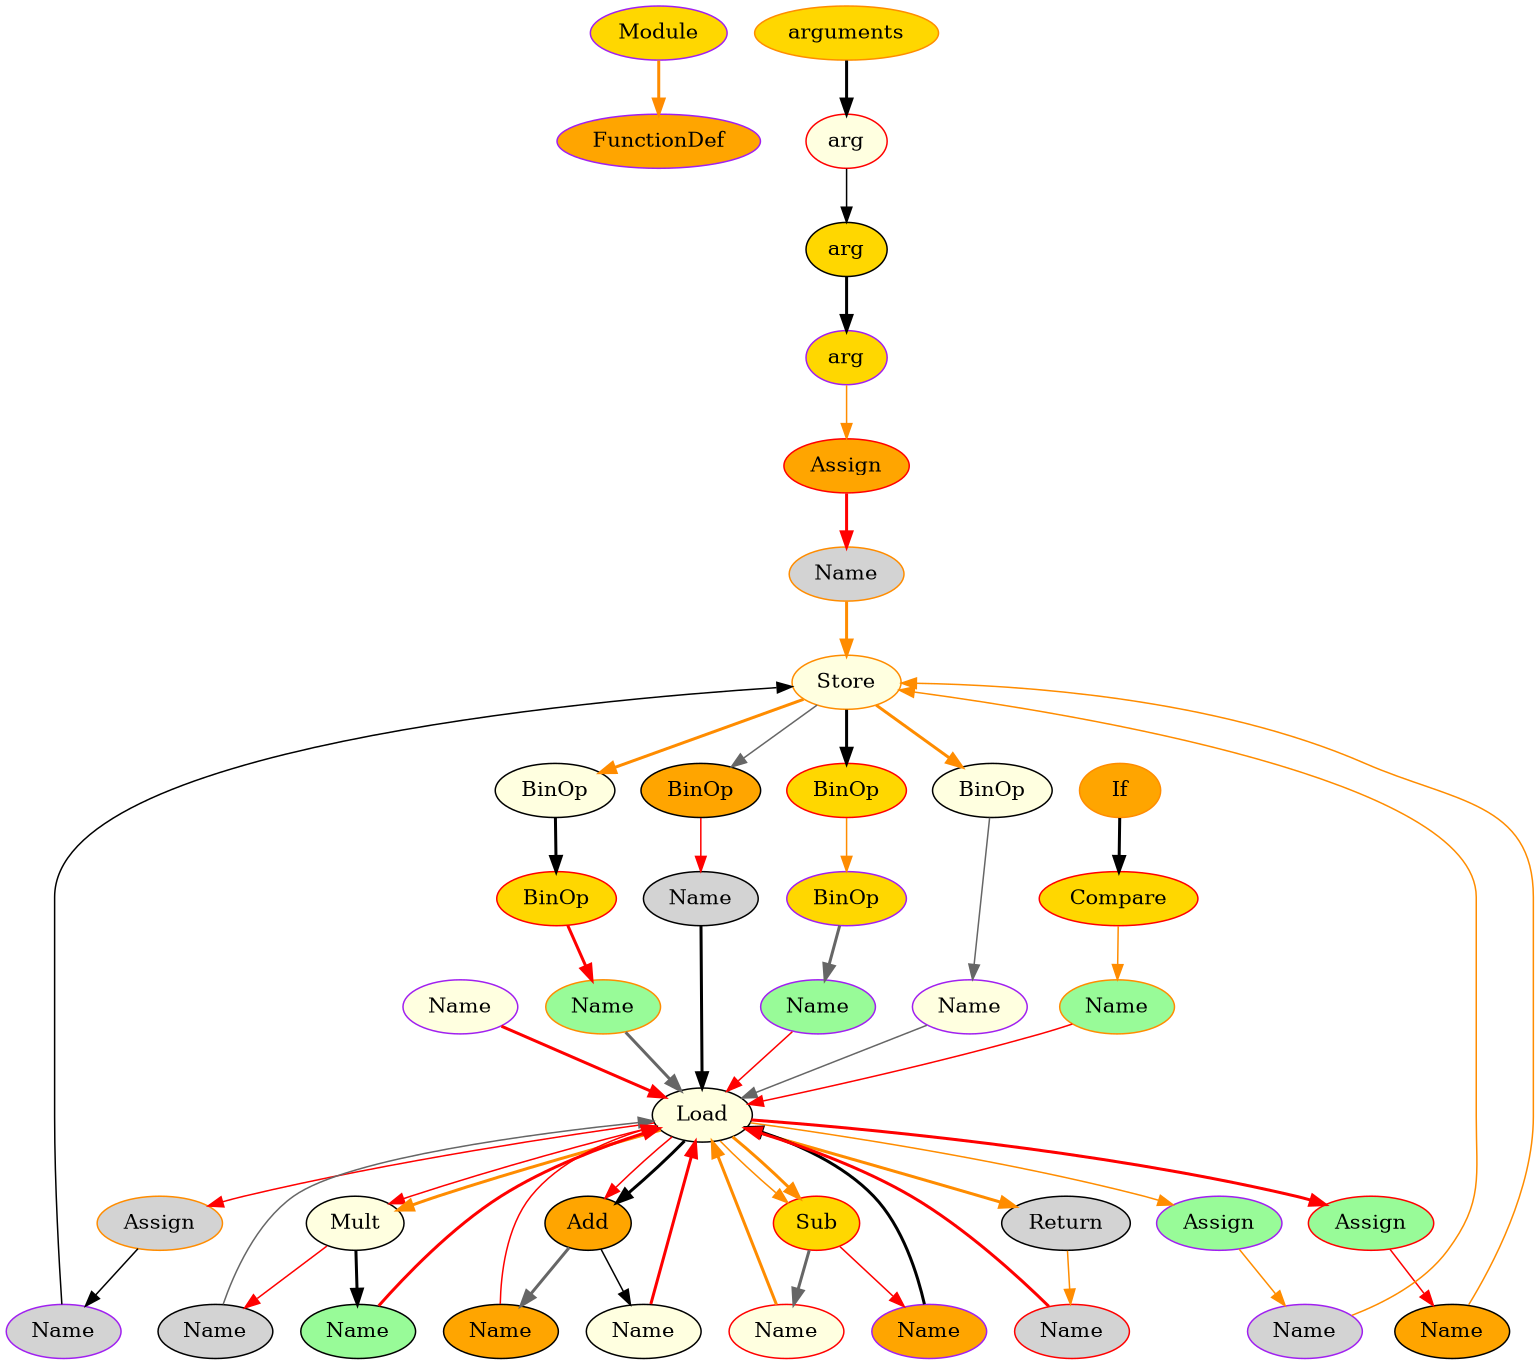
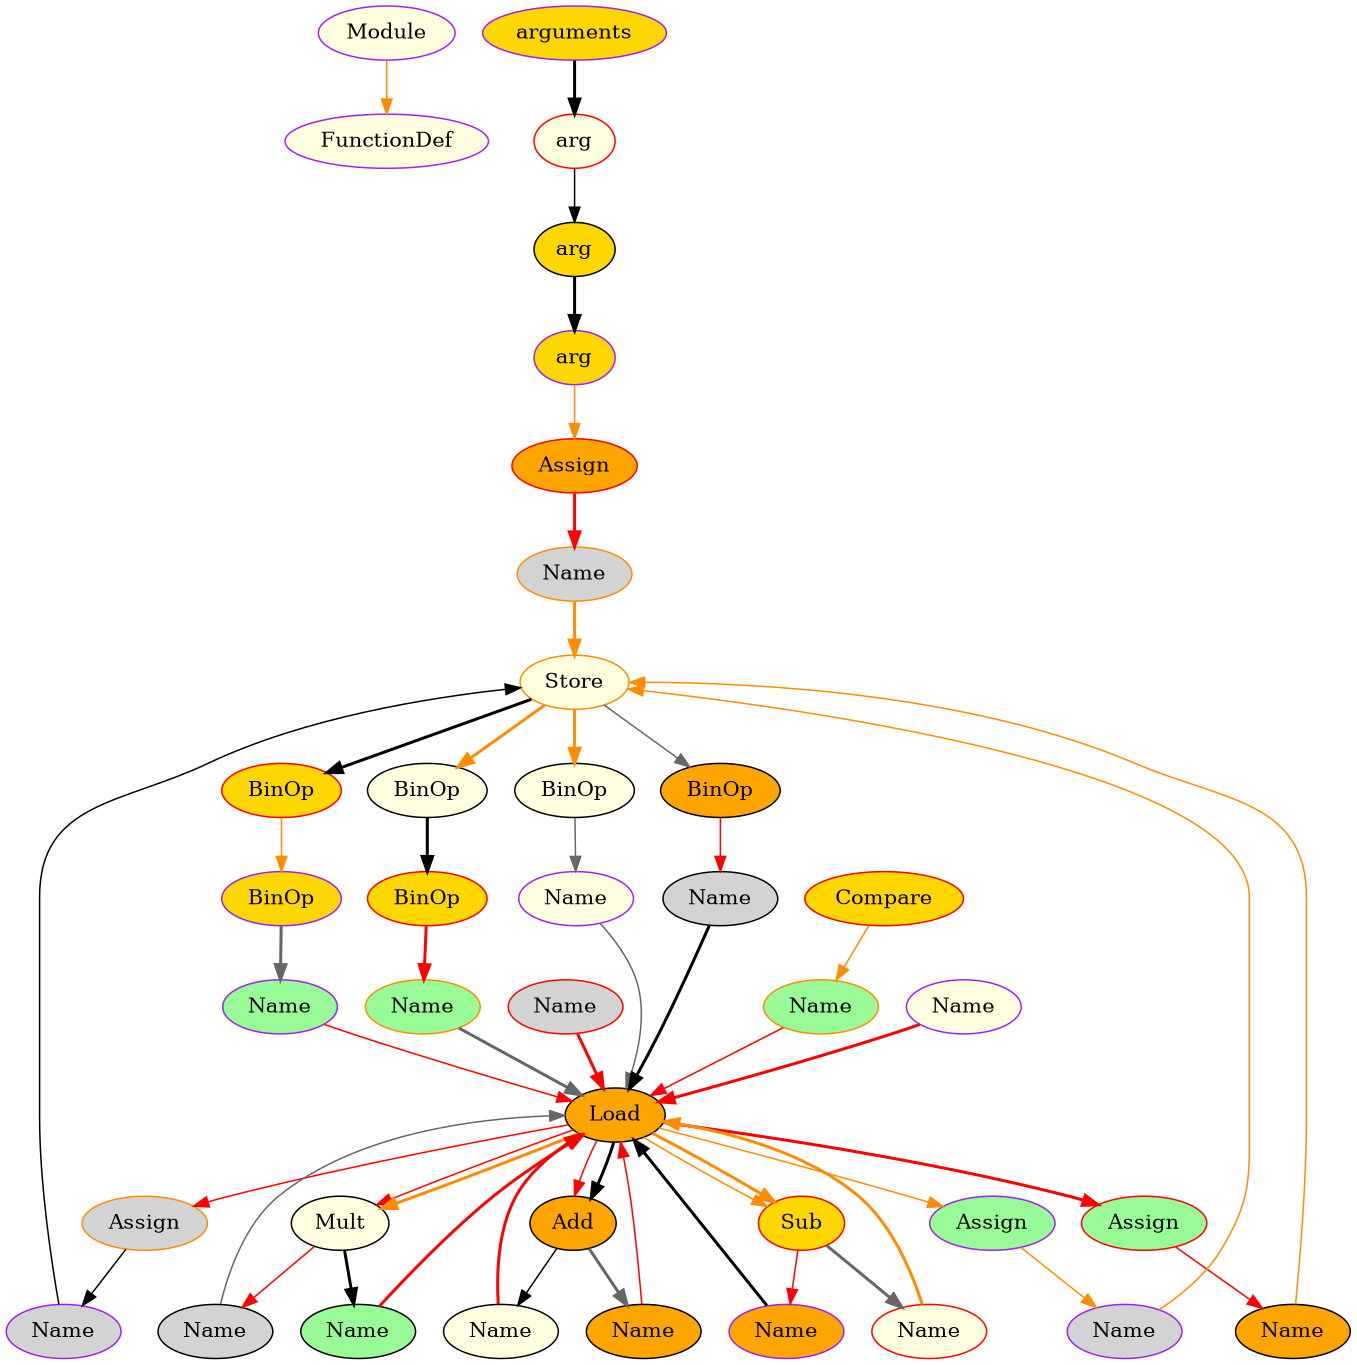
node "Module": fillcolor gold -> lightyellow
node "arguments": color darkorange -> purple
edge "Module" -> "FunctionDef": style bold -> solid
node "FunctionDef": fillcolor orange -> lightyellow
node "If": removed
node "Load": fillcolor lightyellow -> orange
node "Return": removed
